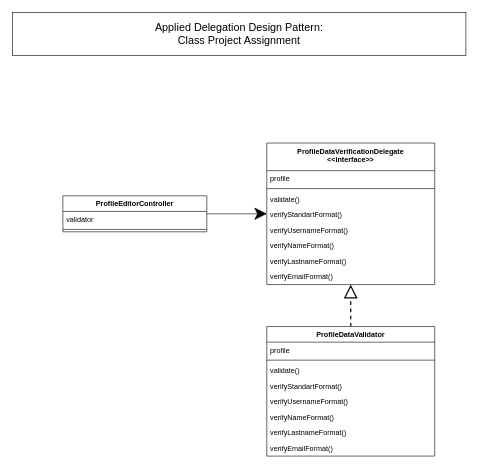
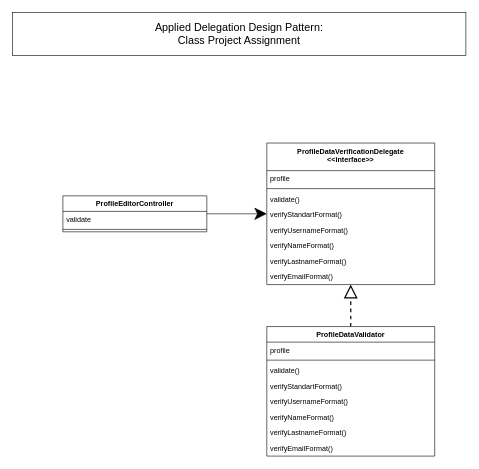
node "validator": label "validator" -> "validate"
